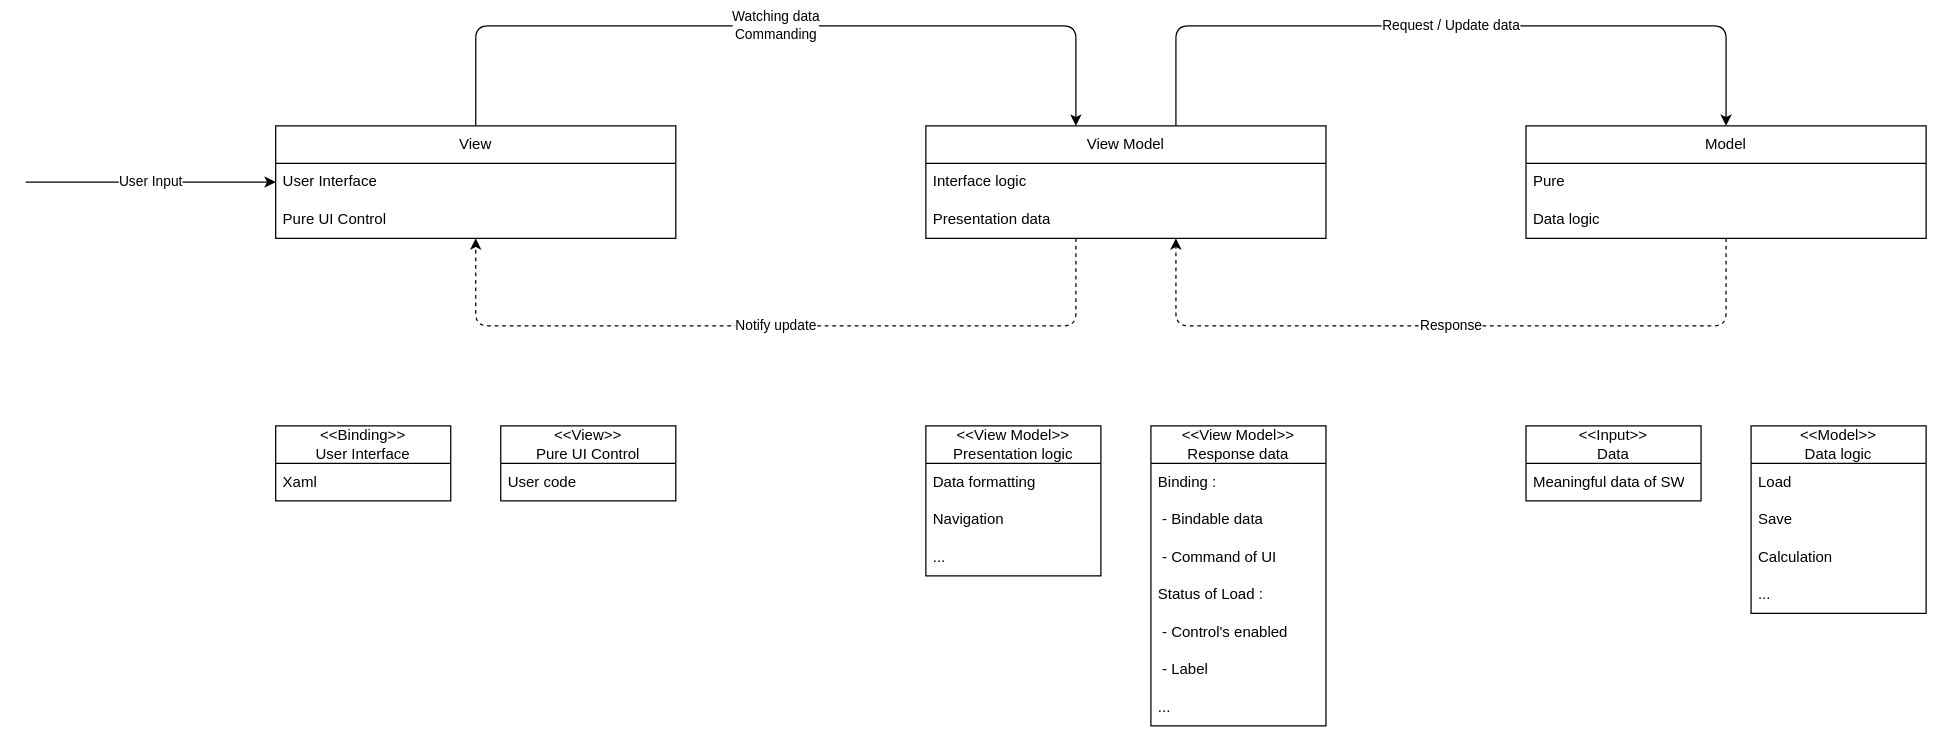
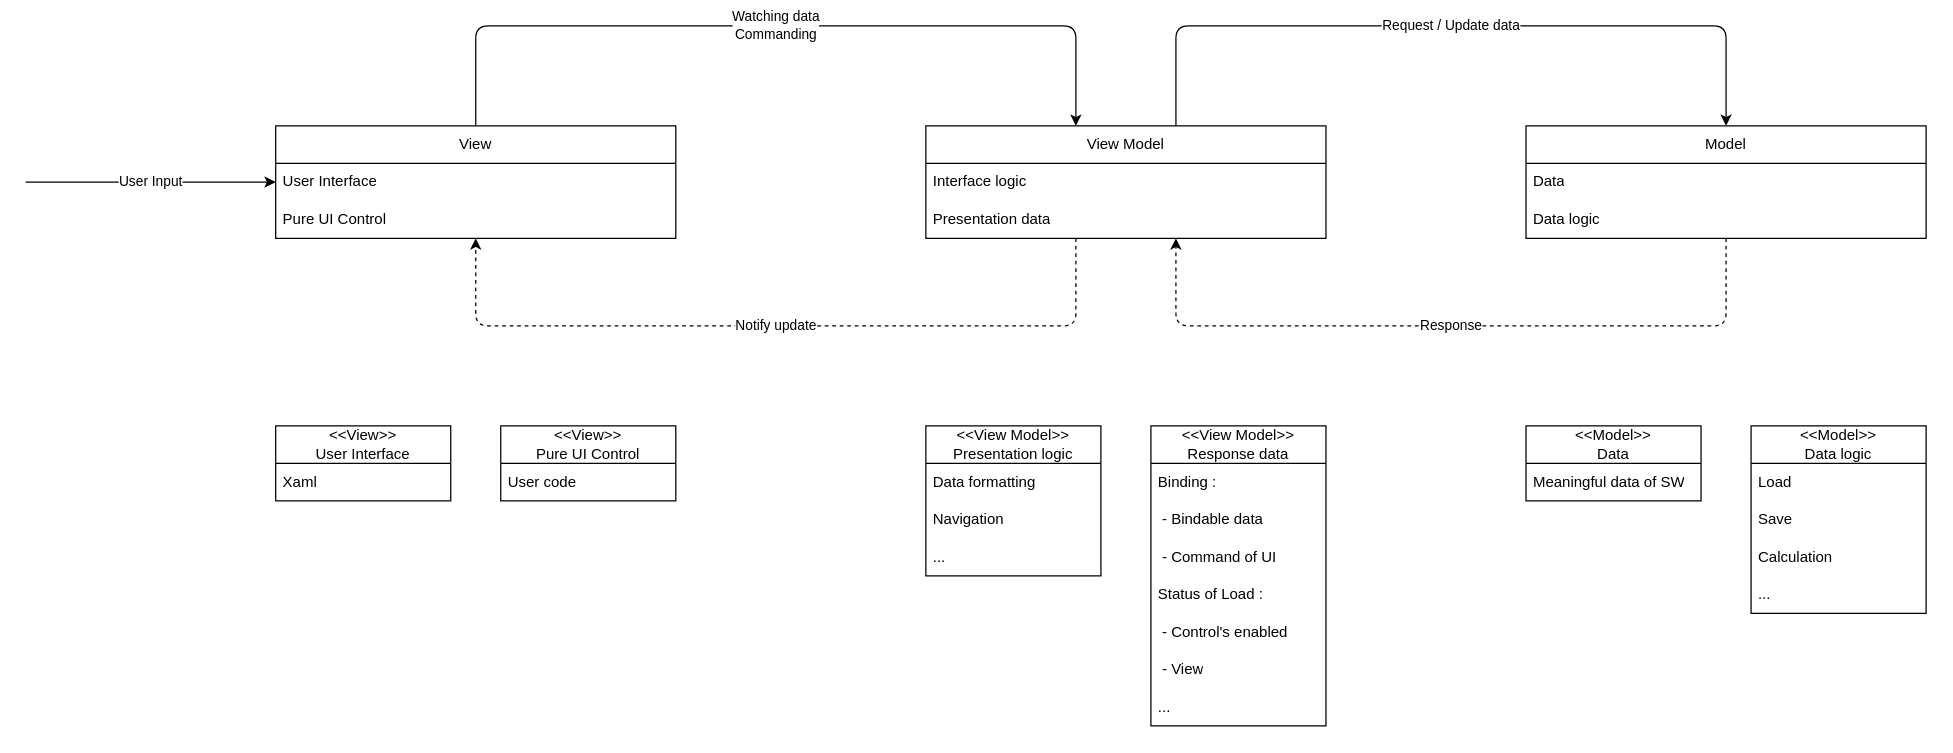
node "Pure": label "Pure" -> "Data"
node "<<Binding>> User Interface": label "<<Binding>> User Interface" -> "<<View>> User Interface"
node "<<Input>> Data": label "<<Input>> Data" -> "<<Model>> Data"
node "- Label": label "- Label" -> "- View"
